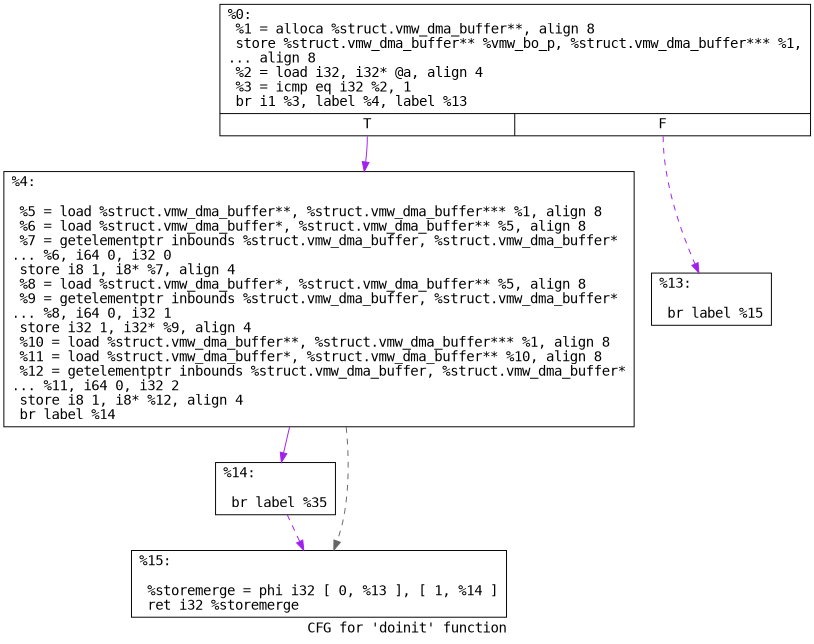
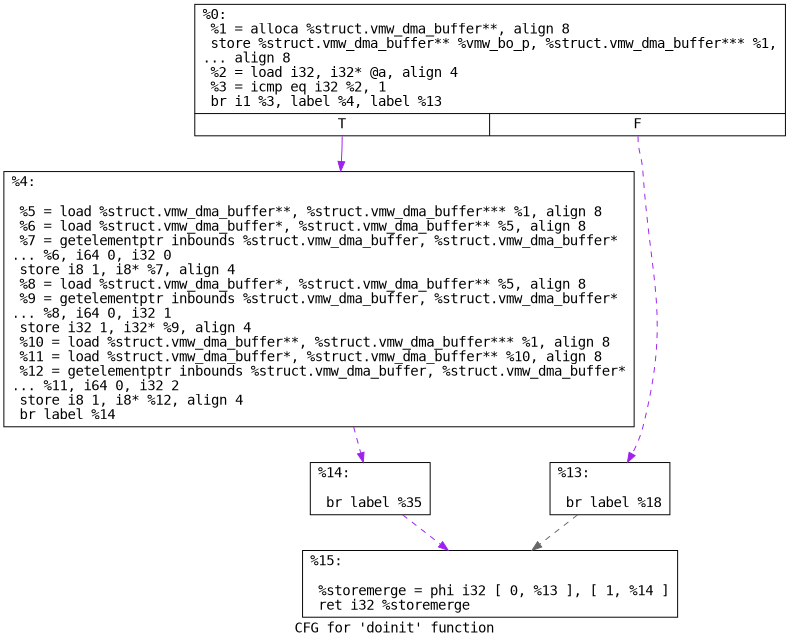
node "%13:": text "br label %15" -> "br label %18"
edge "%4:" -> "%14:": style solid -> dashed
edge "%4:" -> "%15:": now "%13:" -> "%15:"
